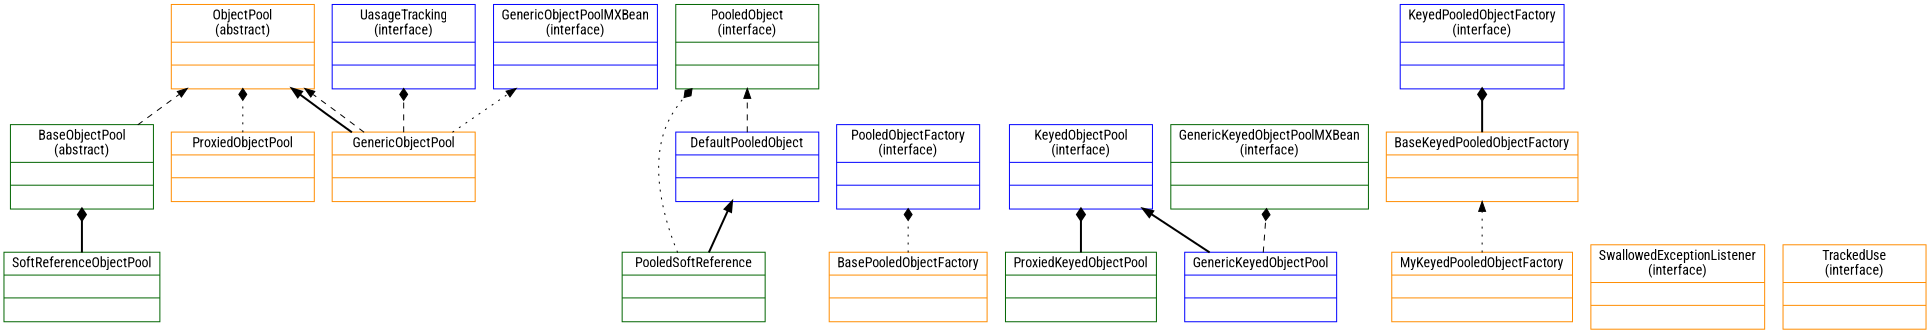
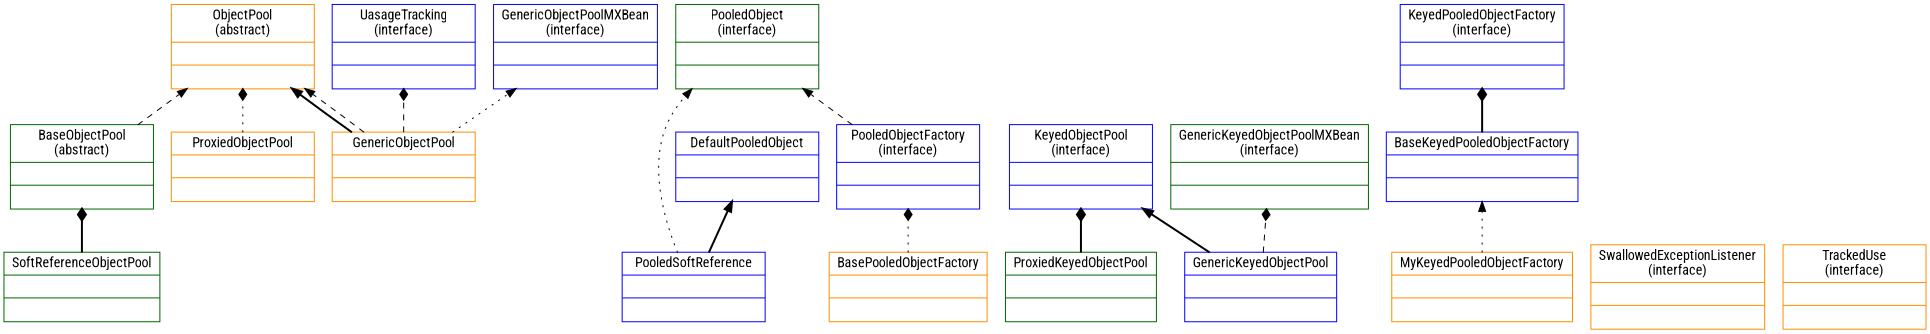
edge "DefaultPooledObject" -> "PooledObject": now "PooledObjectFactory" -> "PooledObject"
node "BaseKeyedPooledObjectFactory": color darkorange -> blue
edge "PooledSoftReference" -> "PooledObject": arrowhead diamond -> normal
node "PooledSoftReference": color darkgreen -> blue
